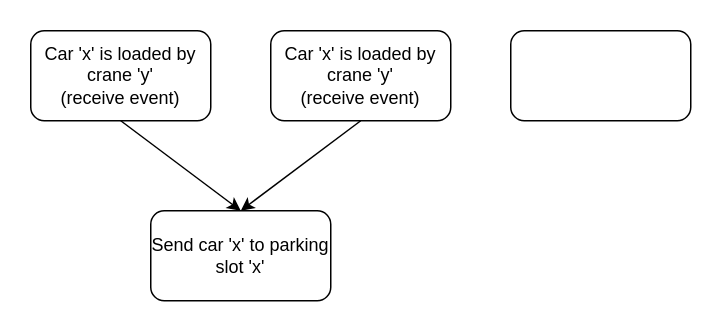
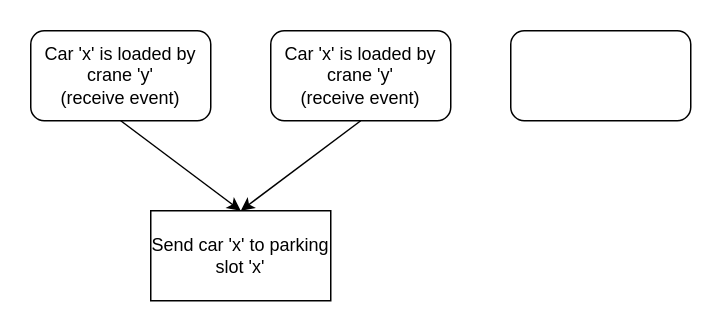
node "Send car 'x' to parking slot 'x'": shape rounded rectangle -> rectangle
